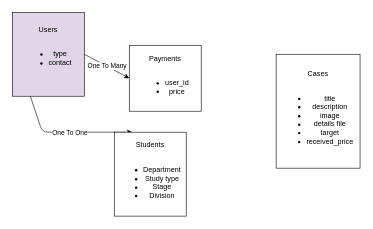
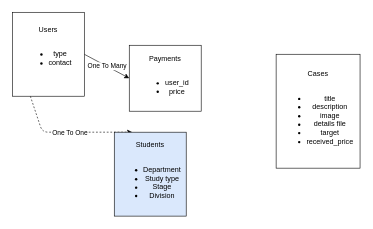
node "Users type contact": fillcolor #e1d5e7 -> #ffffff
edge "Users type contact" -> "Students Department Study type Stage Division": style solid -> dashed
node "Students Department Study type Stage Division": fillcolor #ffffff -> #dae8fc
